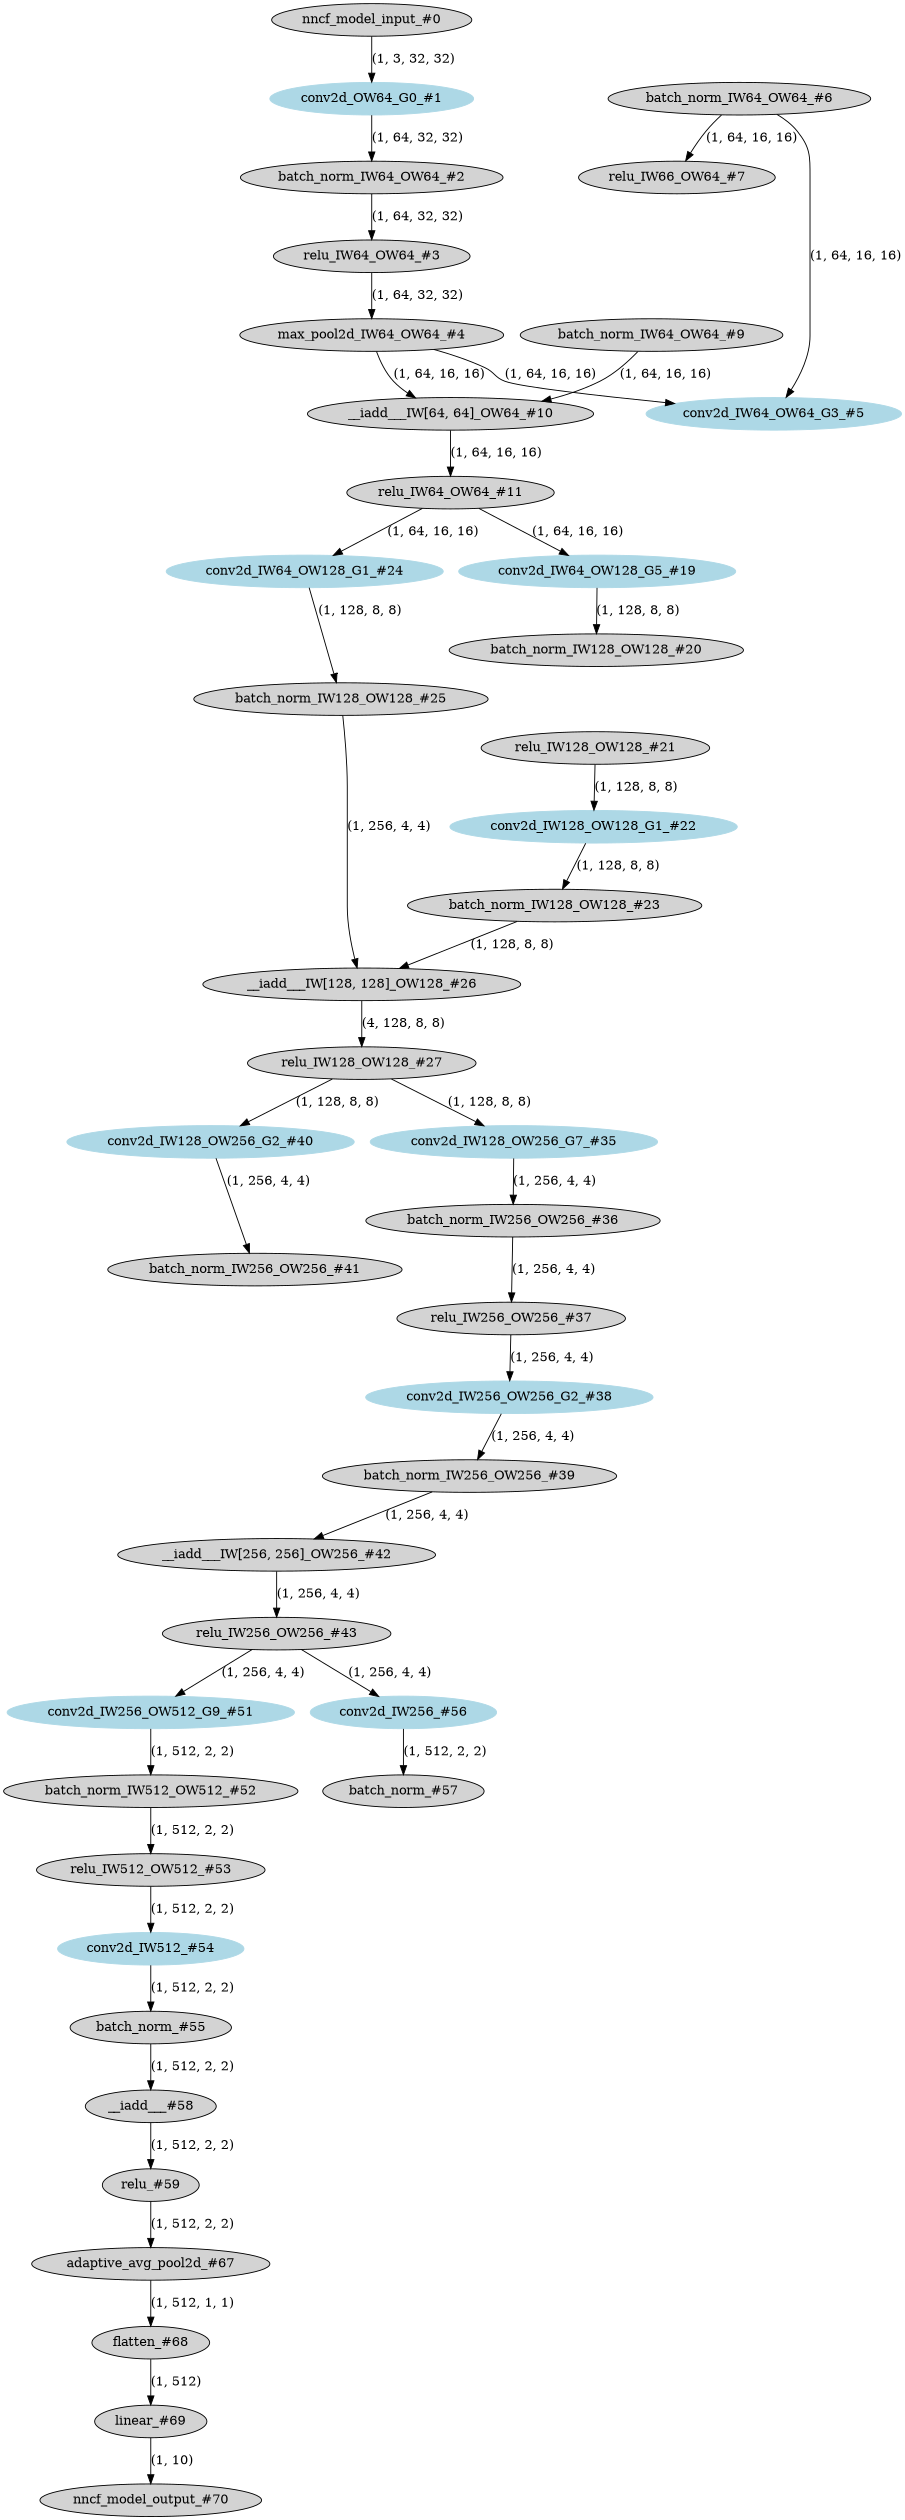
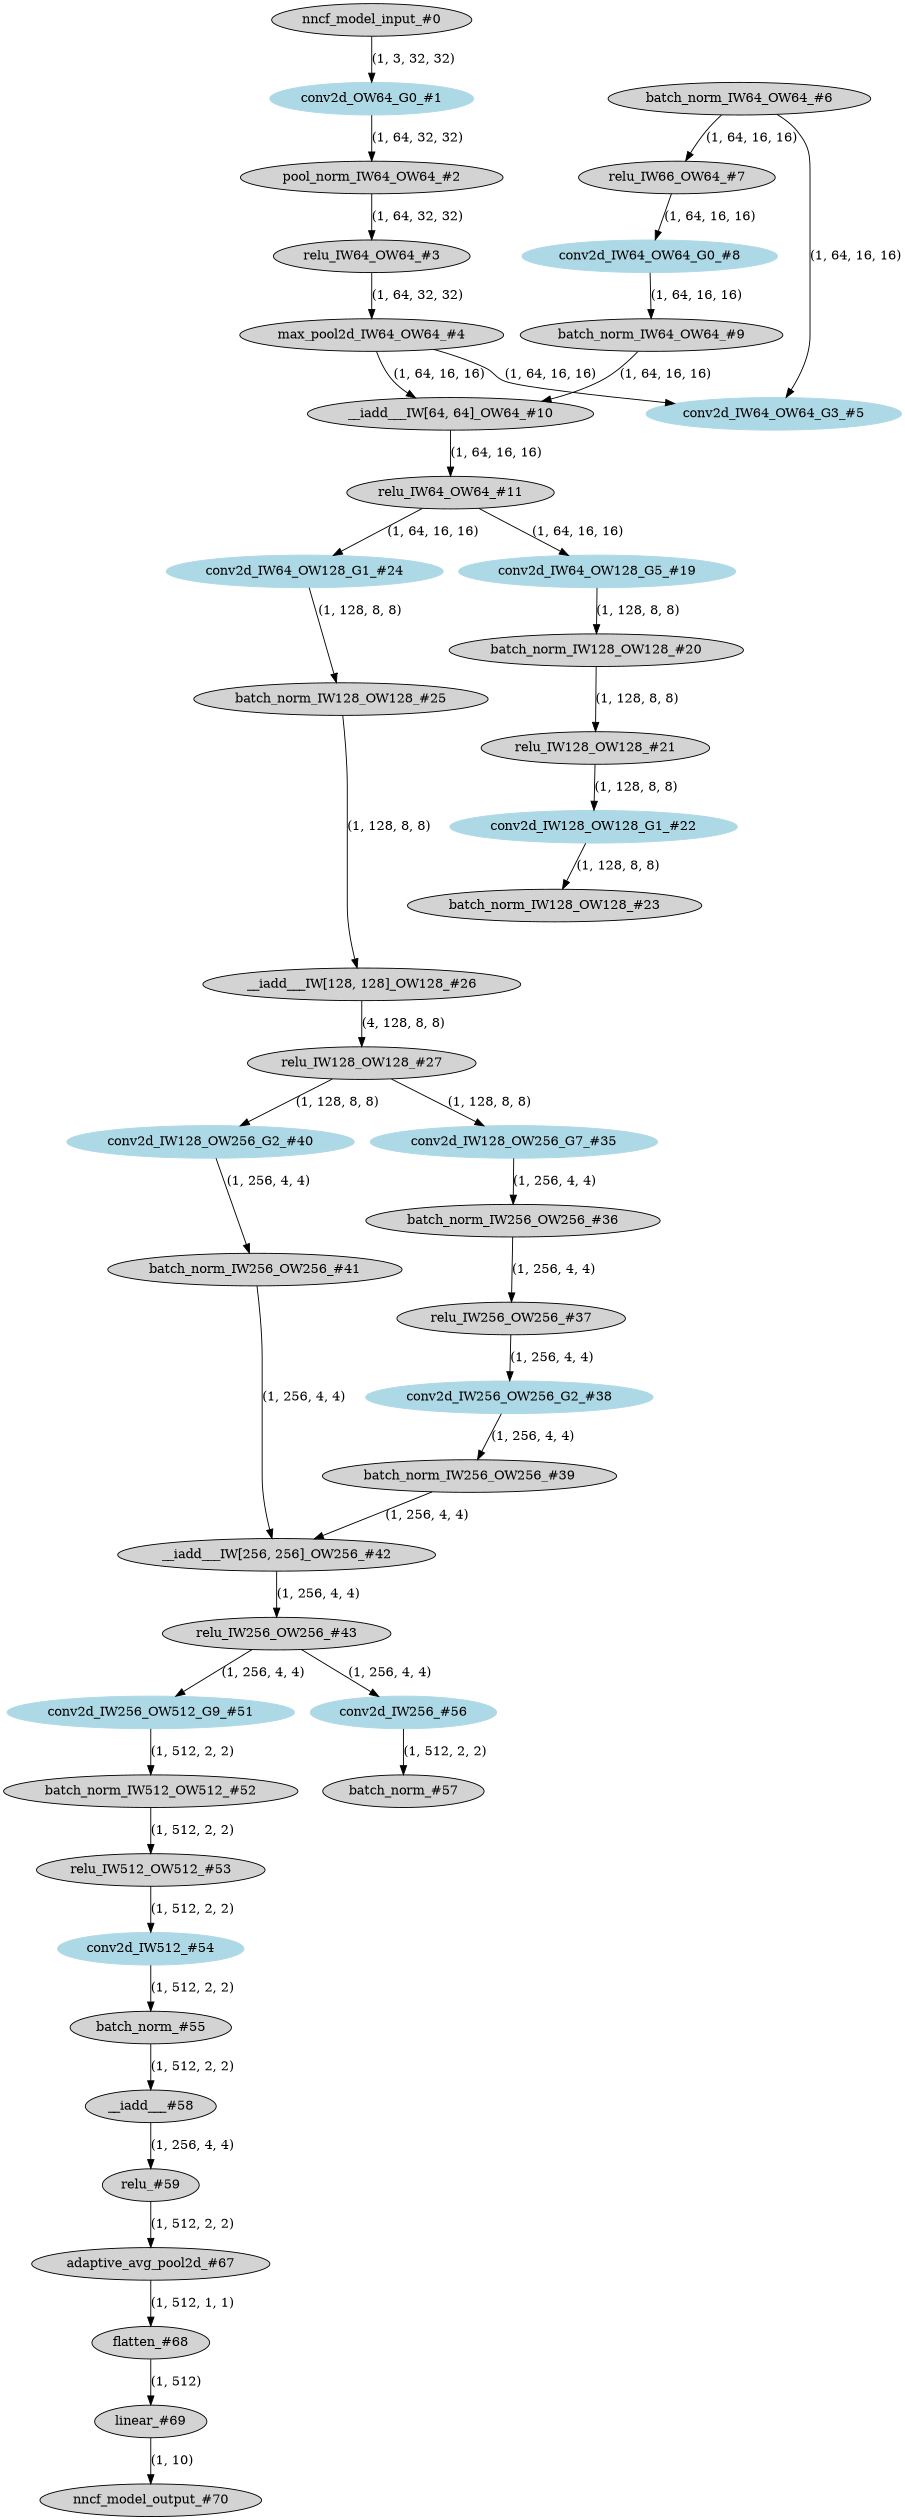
node "batch_norm_IW64_OW64_#2": label "batch_norm_IW64_OW64_#2" -> "pool_norm_IW64_OW64_#2"
node "conv2d_IW64_OW64_G0_#8": added
edge "batch_norm_IW128_OW128_#20" -> "relu_IW128_OW128_#21": added, label "(1, 128, 8, 8)"
edge "batch_norm_IW128_OW128_#25" -> "__iadd___IW[128, 128]_OW128_#26": label "(1, 256, 4, 4)" -> "(1, 128, 8, 8)"
edge "batch_norm_IW128_OW128_#23" -> "__iadd___IW[128, 128]_OW128_#26": removed, label "(1, 128, 8, 8)"
edge "batch_norm_IW256_OW256_#41" -> "__iadd___IW[256, 256]_OW256_#42": added, label "(1, 256, 4, 4)"
edge "__iadd___#58" -> "relu_#59": label "(1, 512, 2, 2)" -> "(1, 256, 4, 4)"
